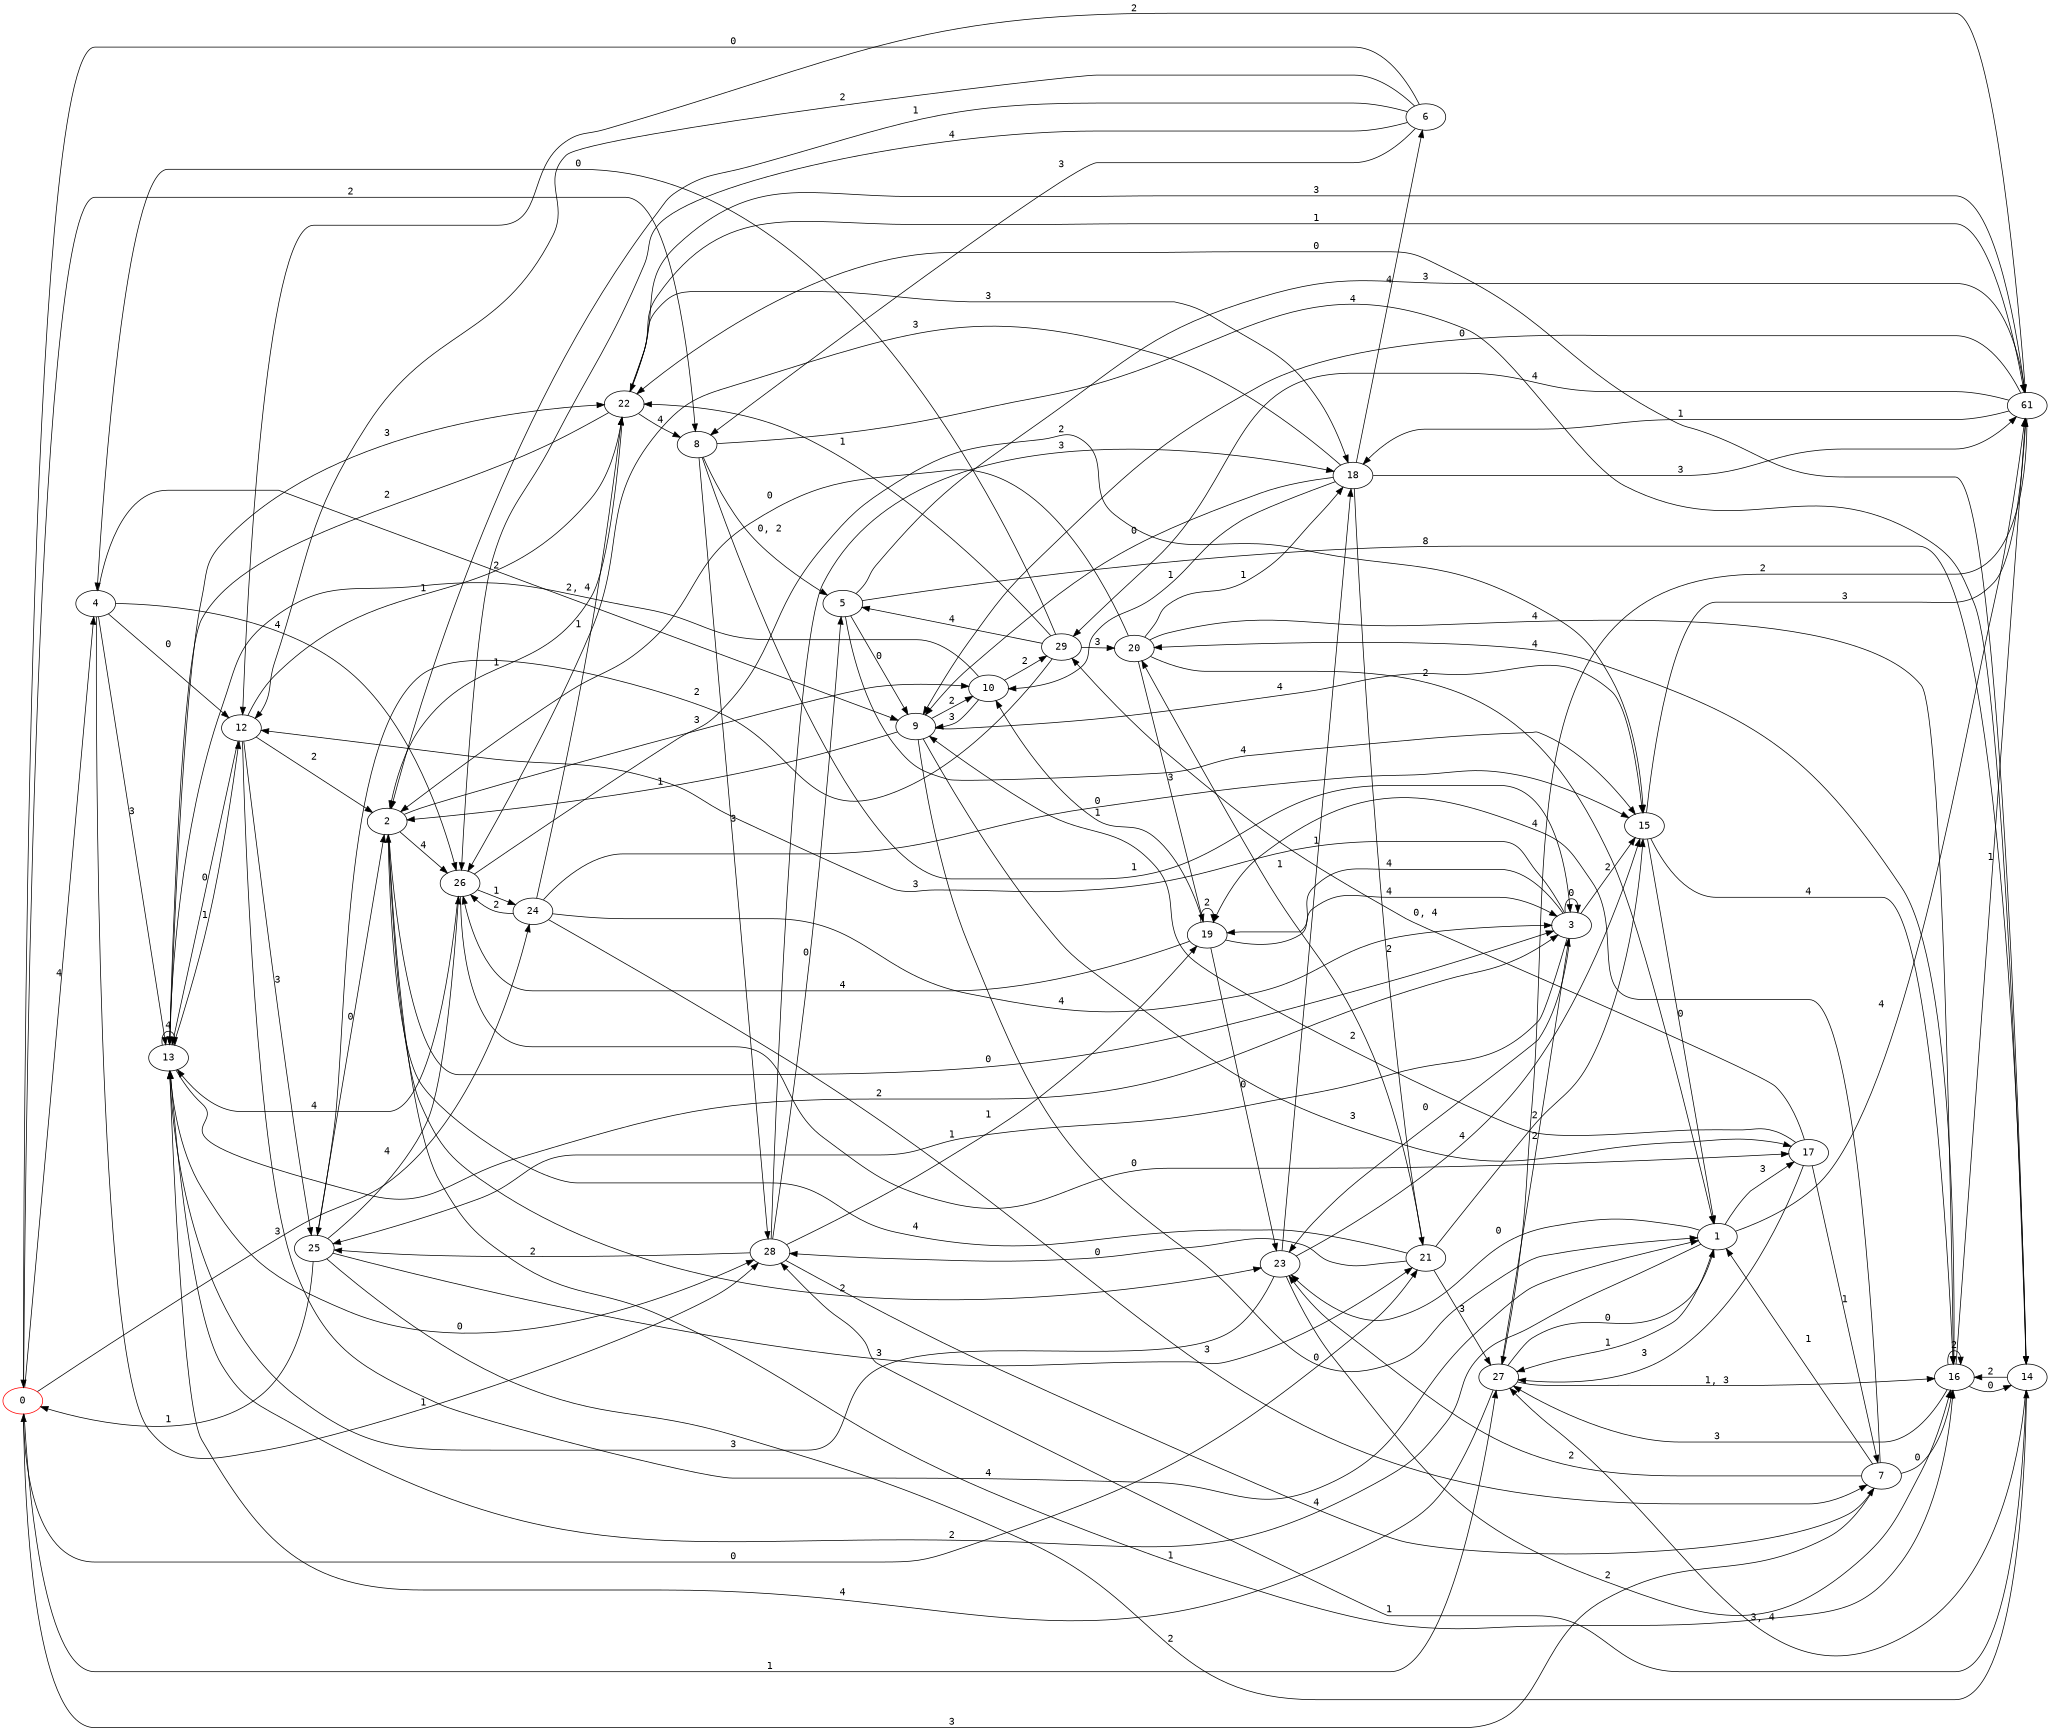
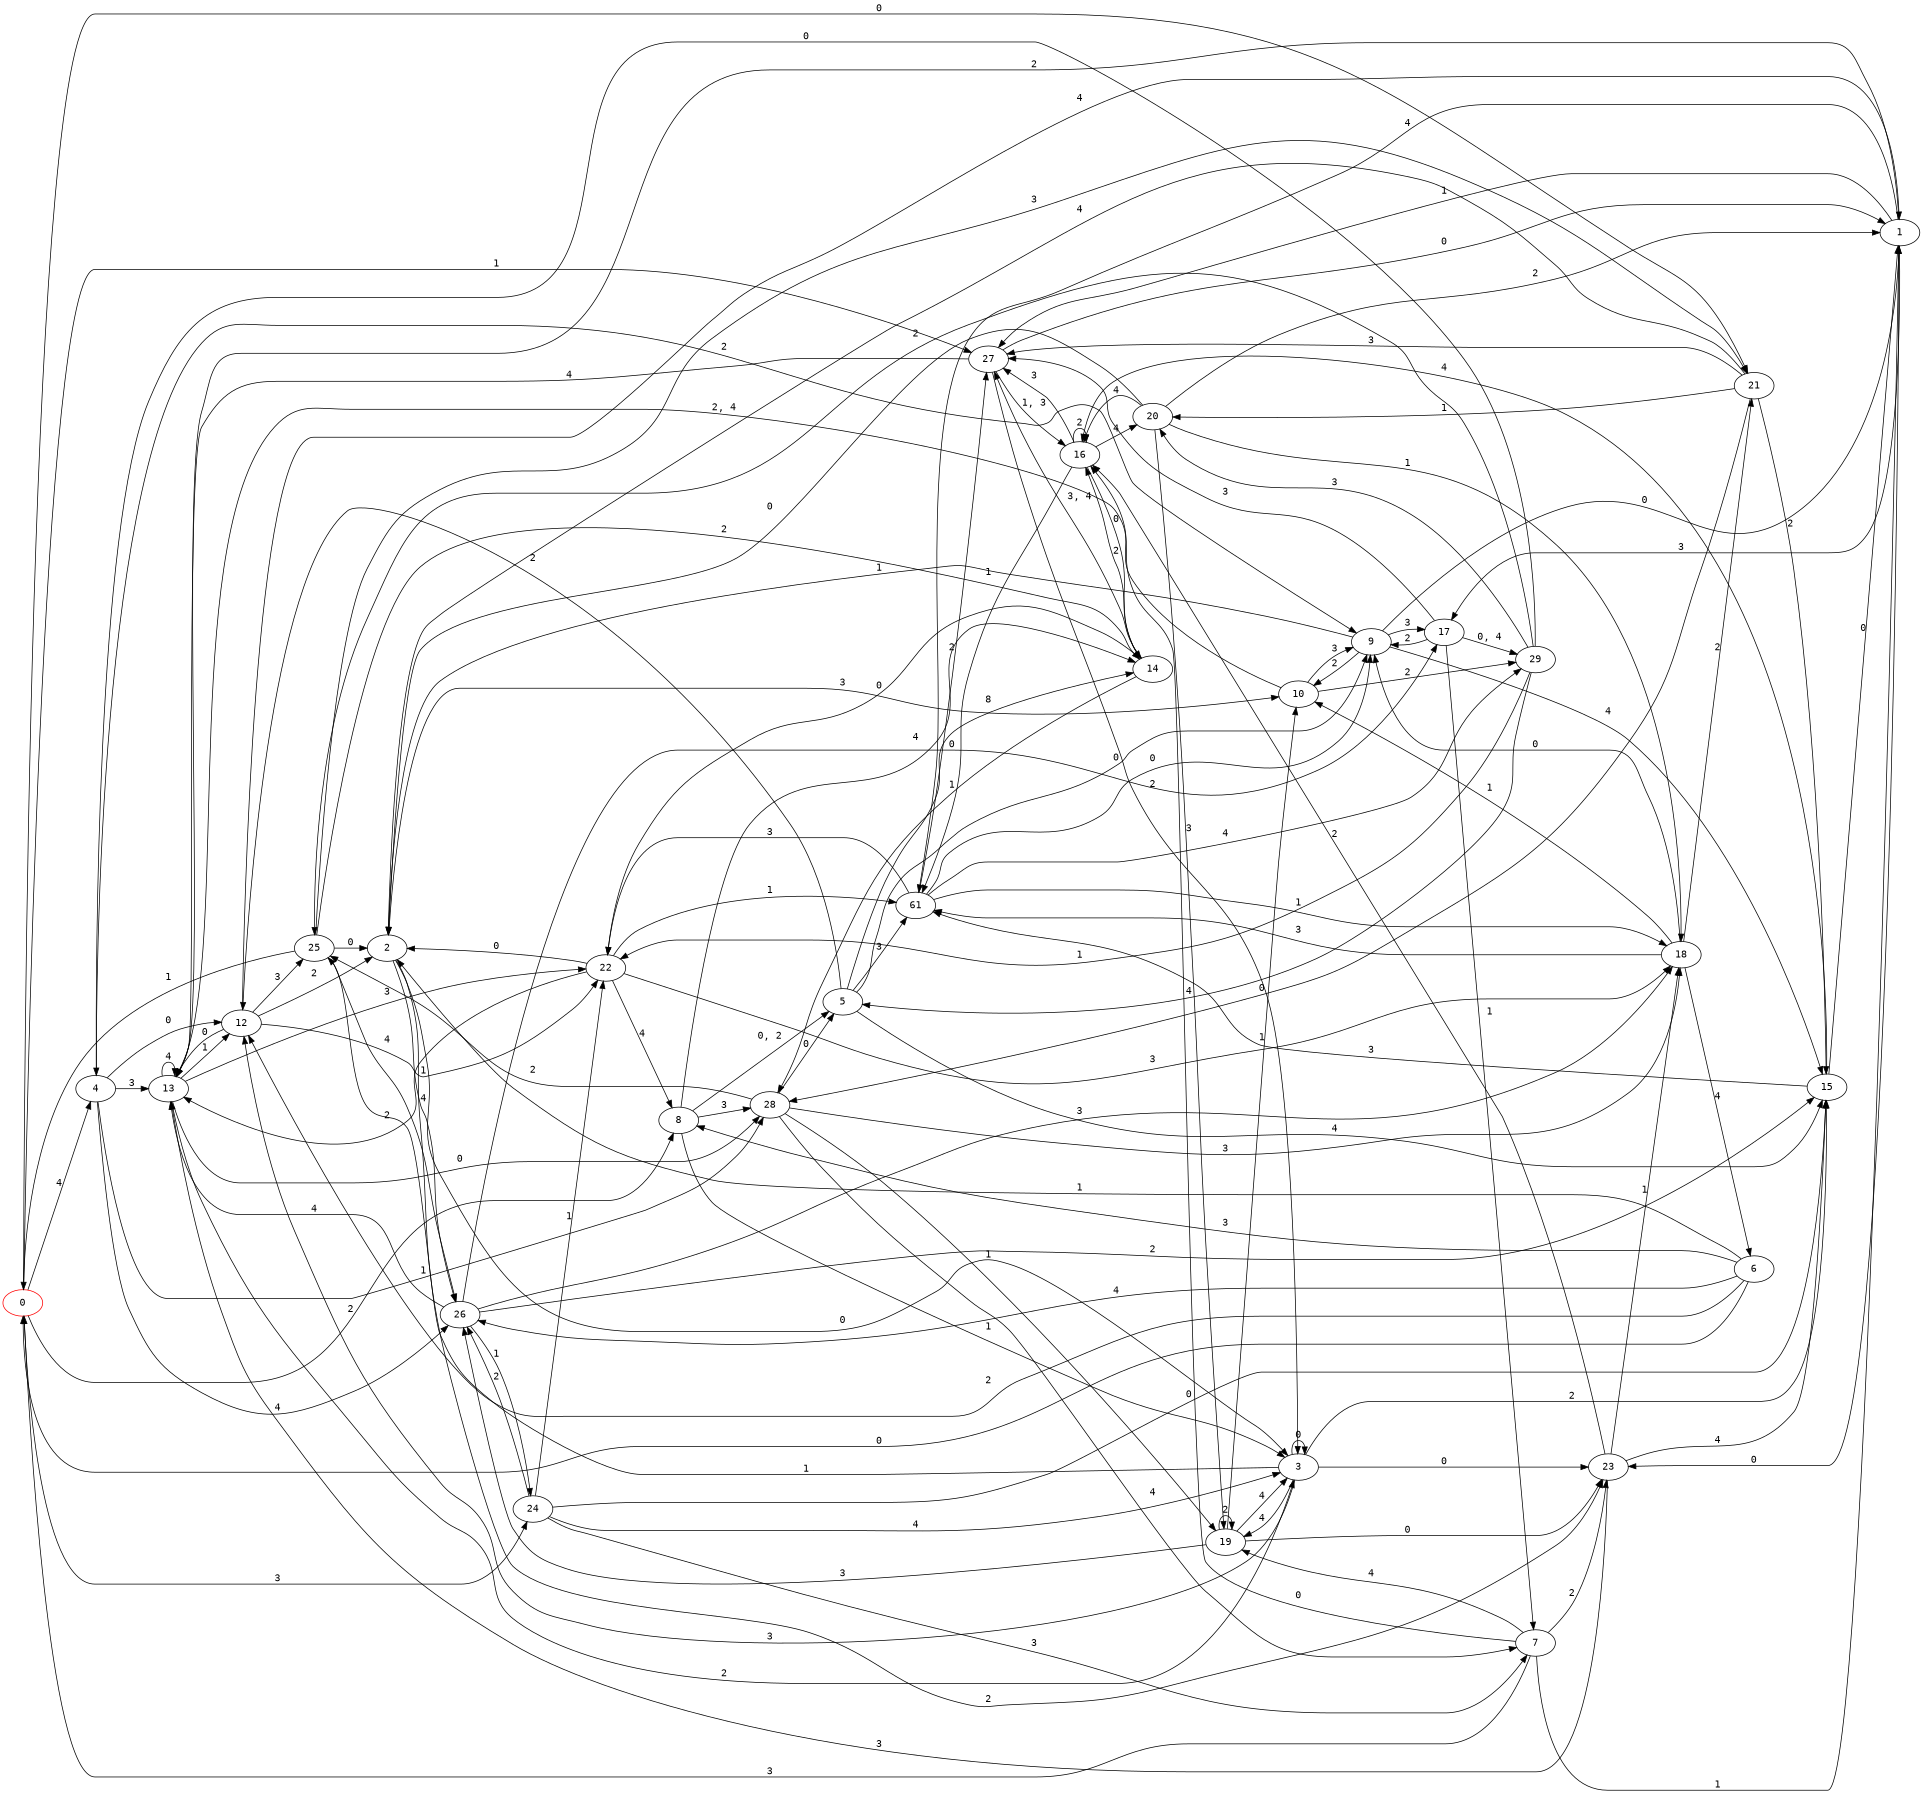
edge "61" -> "12": now "5" -> "12"
edge "18" -> "26": reversed
edge "22" -> "2": label "1" -> "0"
edge "19" -> "26": label "4" -> "3"
edge "2" -> "16": removed, label "1"
